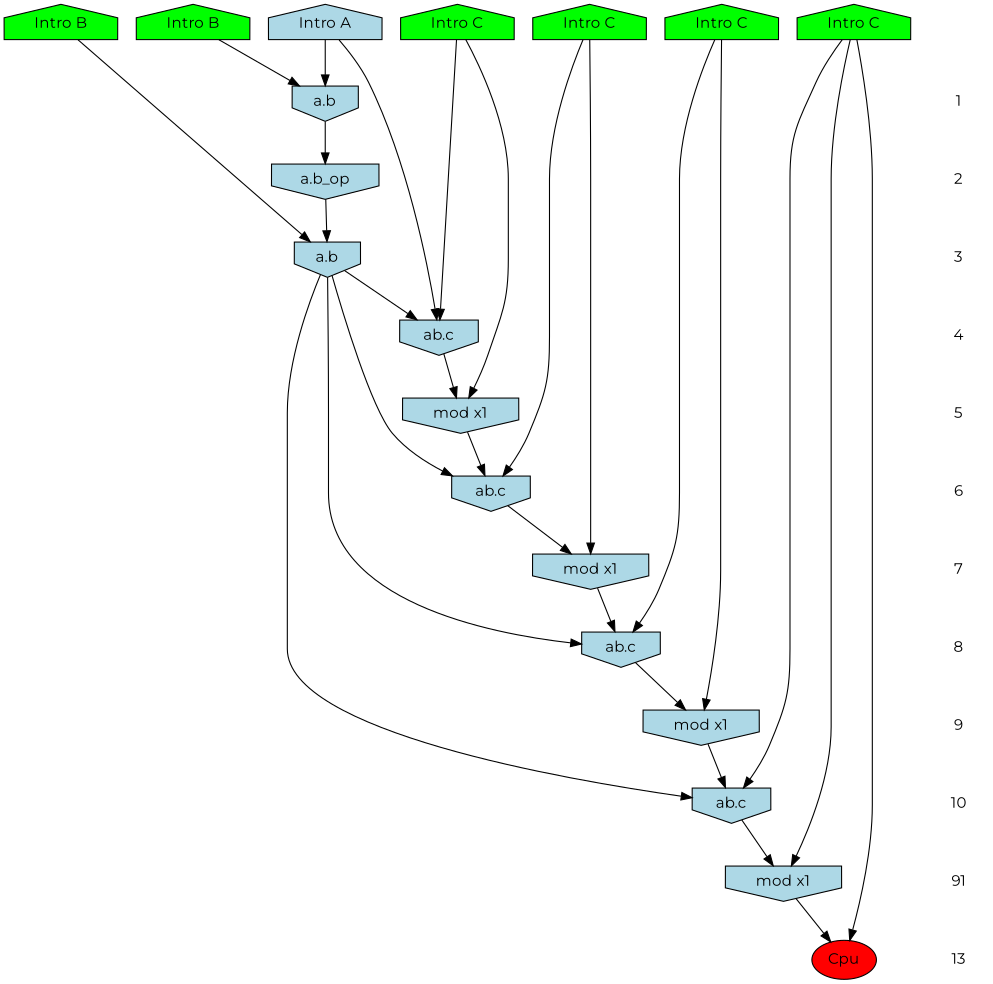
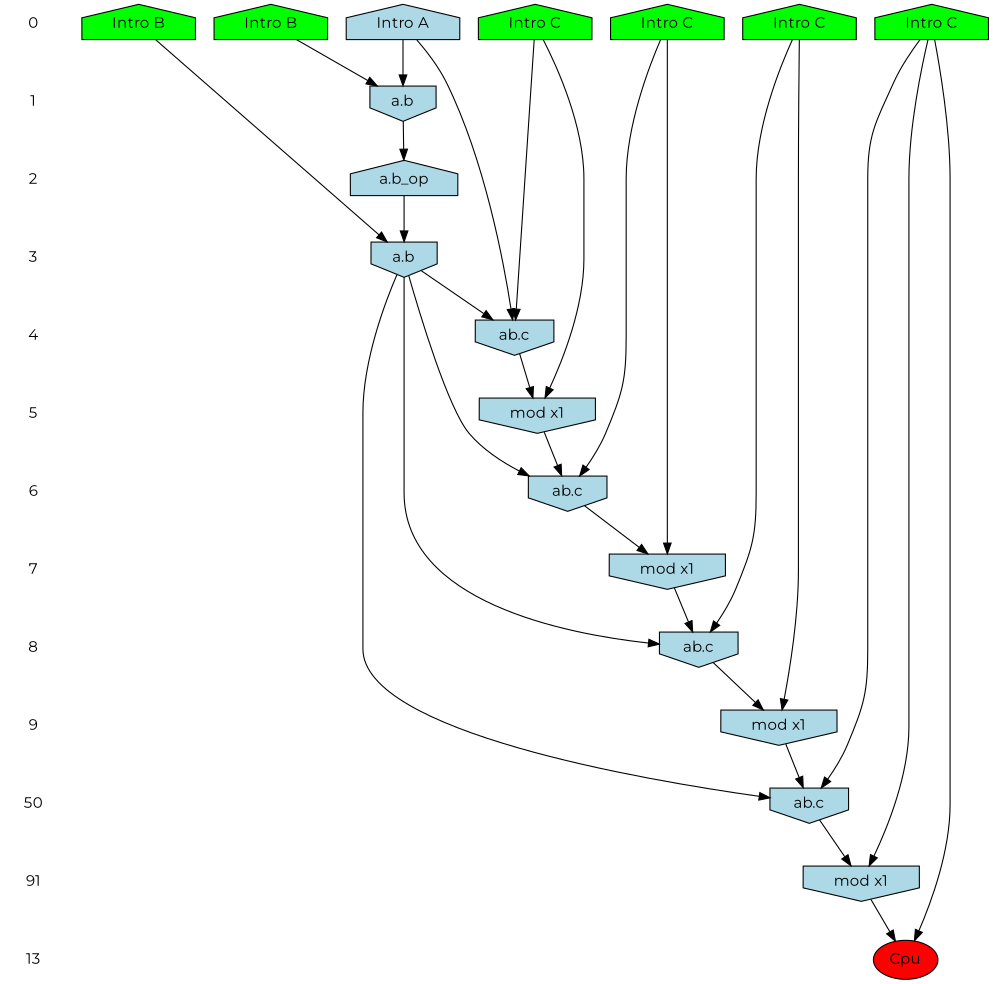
node "0": added
node "a.b_op": shape invhouse -> house
node "10": label "10" -> "50"
